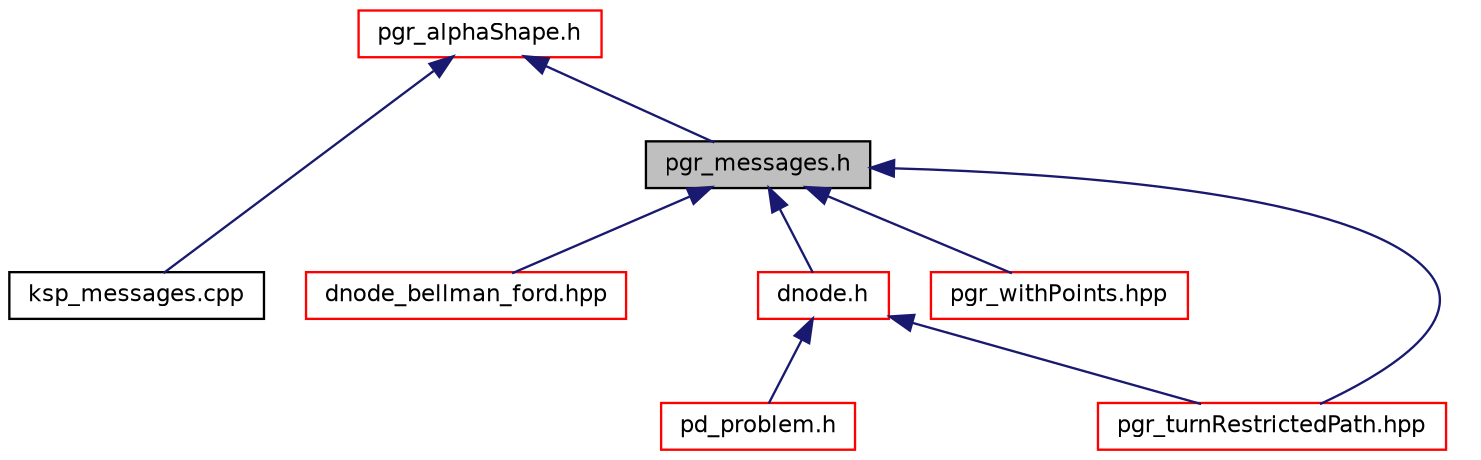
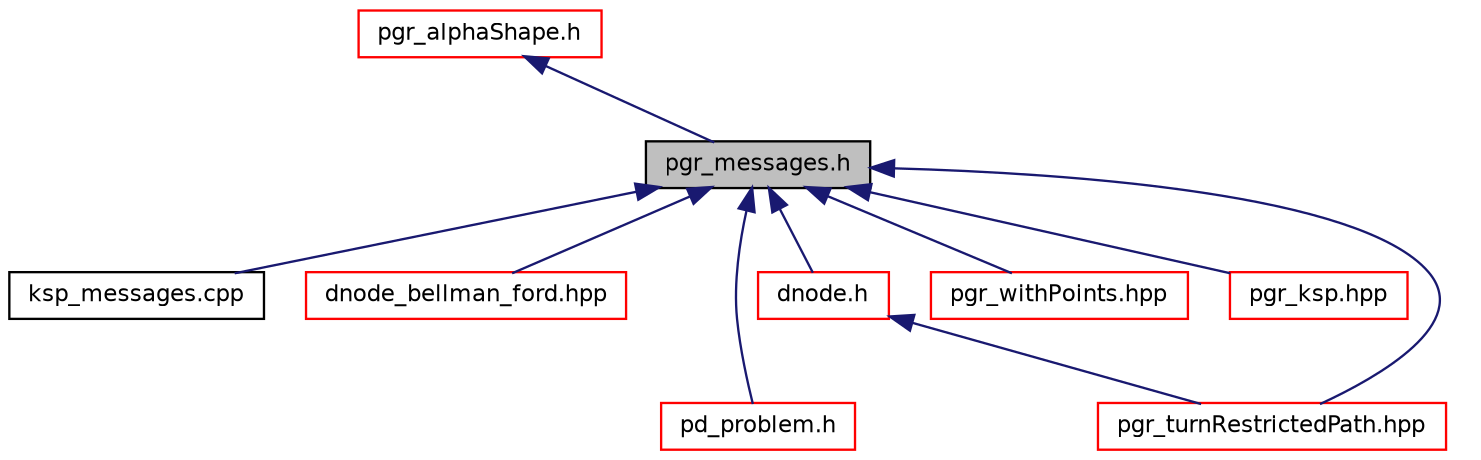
edge "ksp_messages.cpp" -> "pgr_alphaShape.h": now "ksp_messages.cpp" -> "pgr_messages.h"
node "pgr_ksp.hpp": added
edge "pd_problem.h" -> "dnode.h": now "pd_problem.h" -> "pgr_messages.h"
